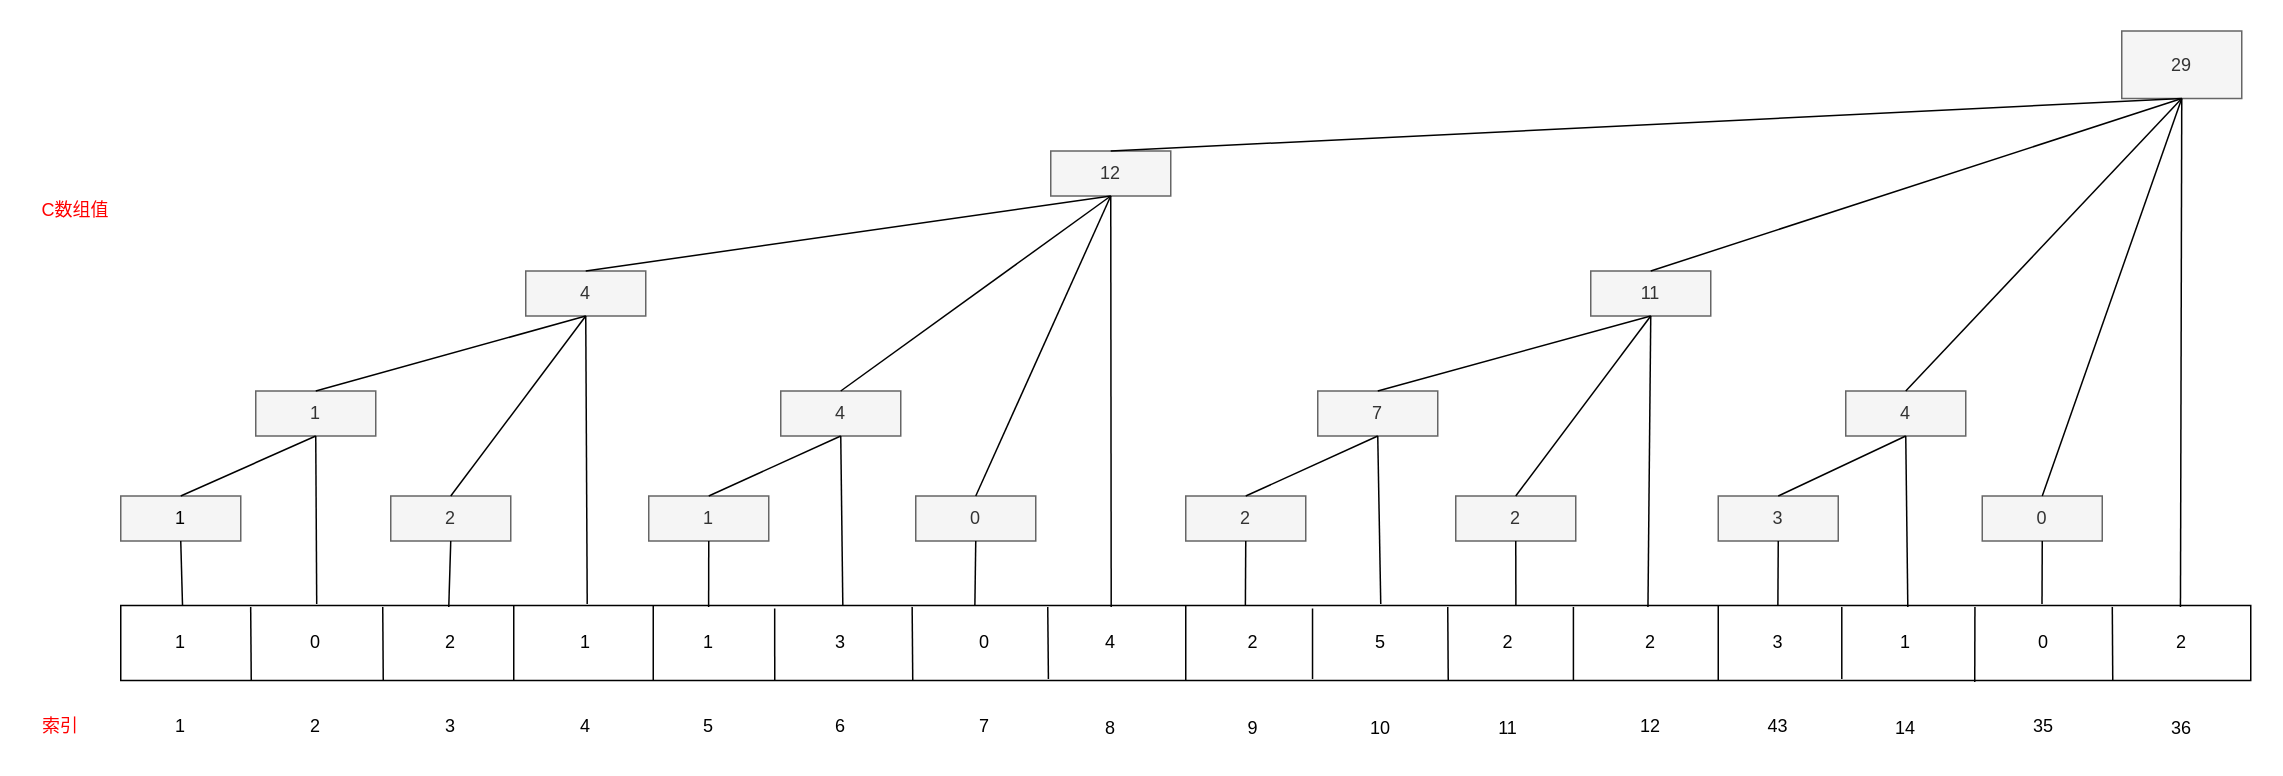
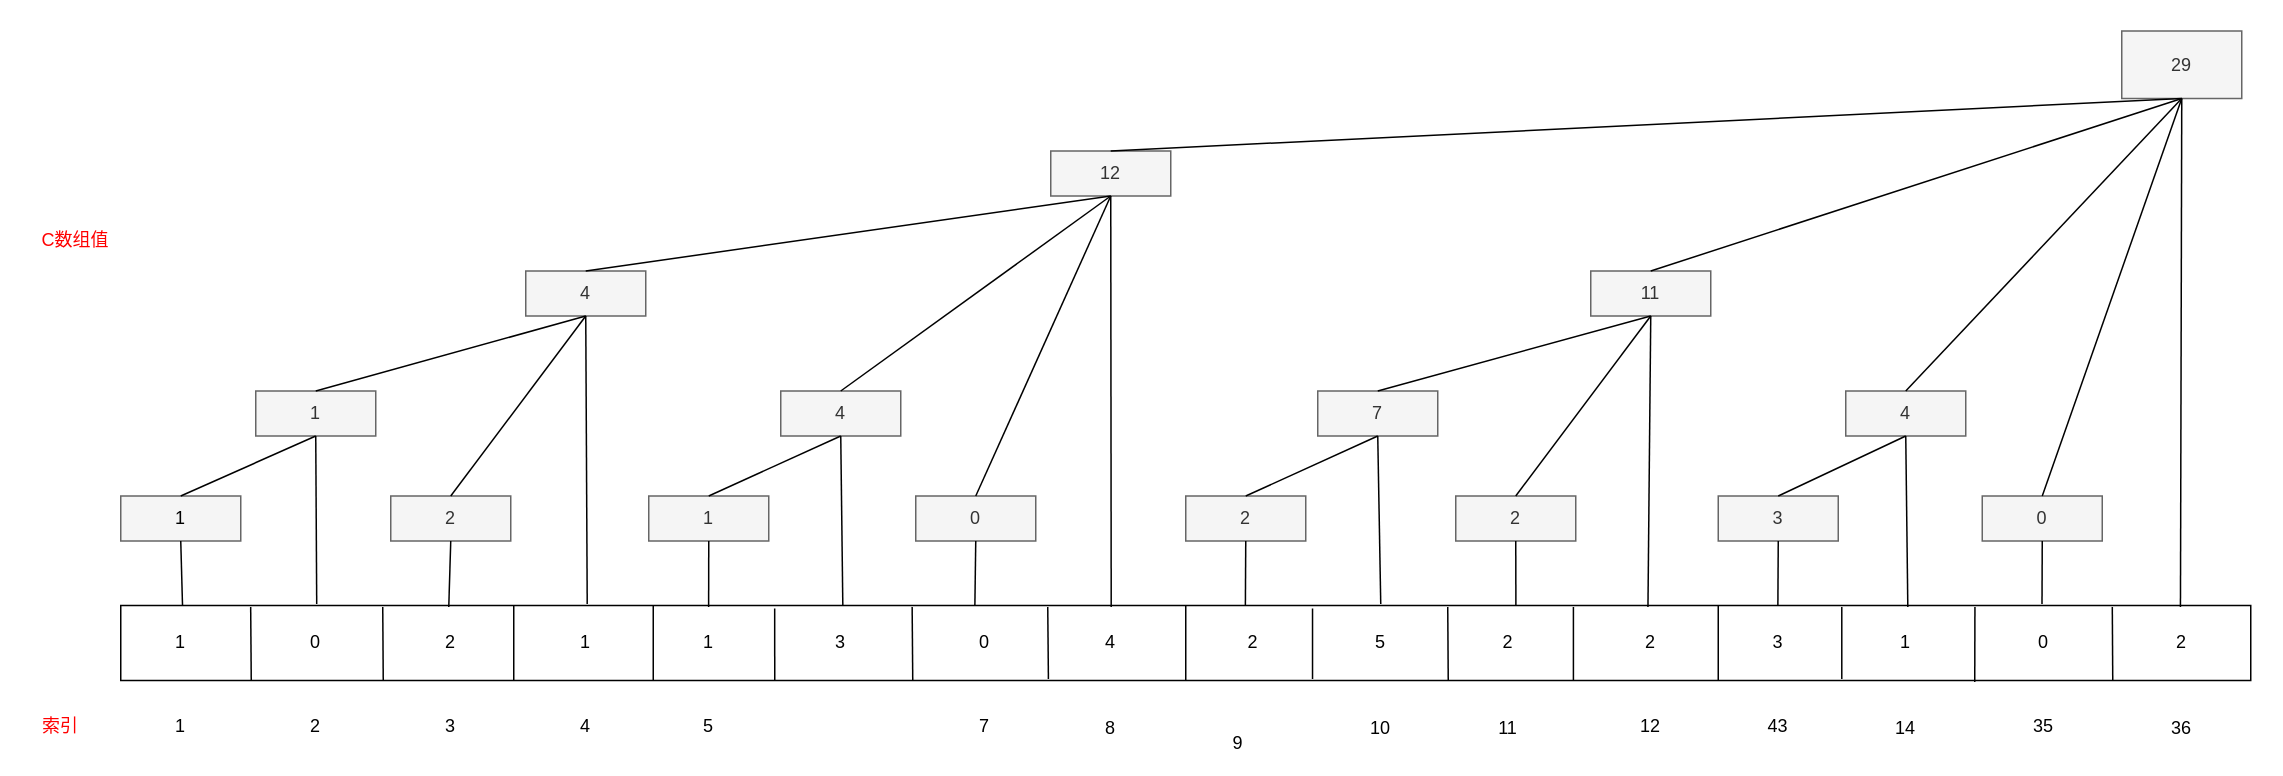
node "C数组值": moved (76, 211) -> (76, 241)
node "6": removed
node "9": moved (1253, 728) -> (1238, 743)
